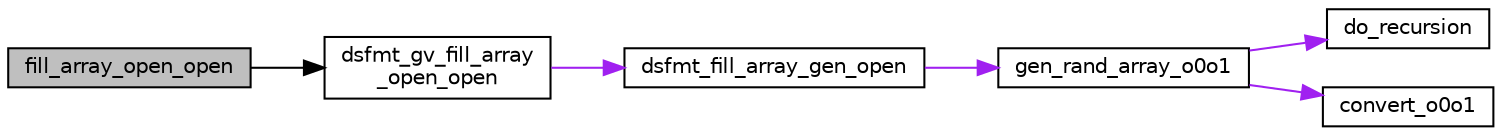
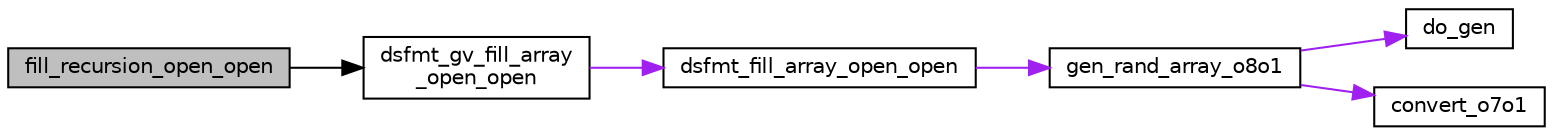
node "do_recursion": label "do_recursion" -> "do_gen"
node "fill_array_open_open": label "fill_array_open_open" -> "fill_recursion_open_open"
node "dsfmt_fill_array_gen_open": label "dsfmt_fill_array_gen_open" -> "dsfmt_fill_array_open_open"
node "gen_rand_array_o0o1": label "gen_rand_array_o0o1" -> "gen_rand_array_o8o1"
node "convert_o0o1": label "convert_o0o1" -> "convert_o7o1"
